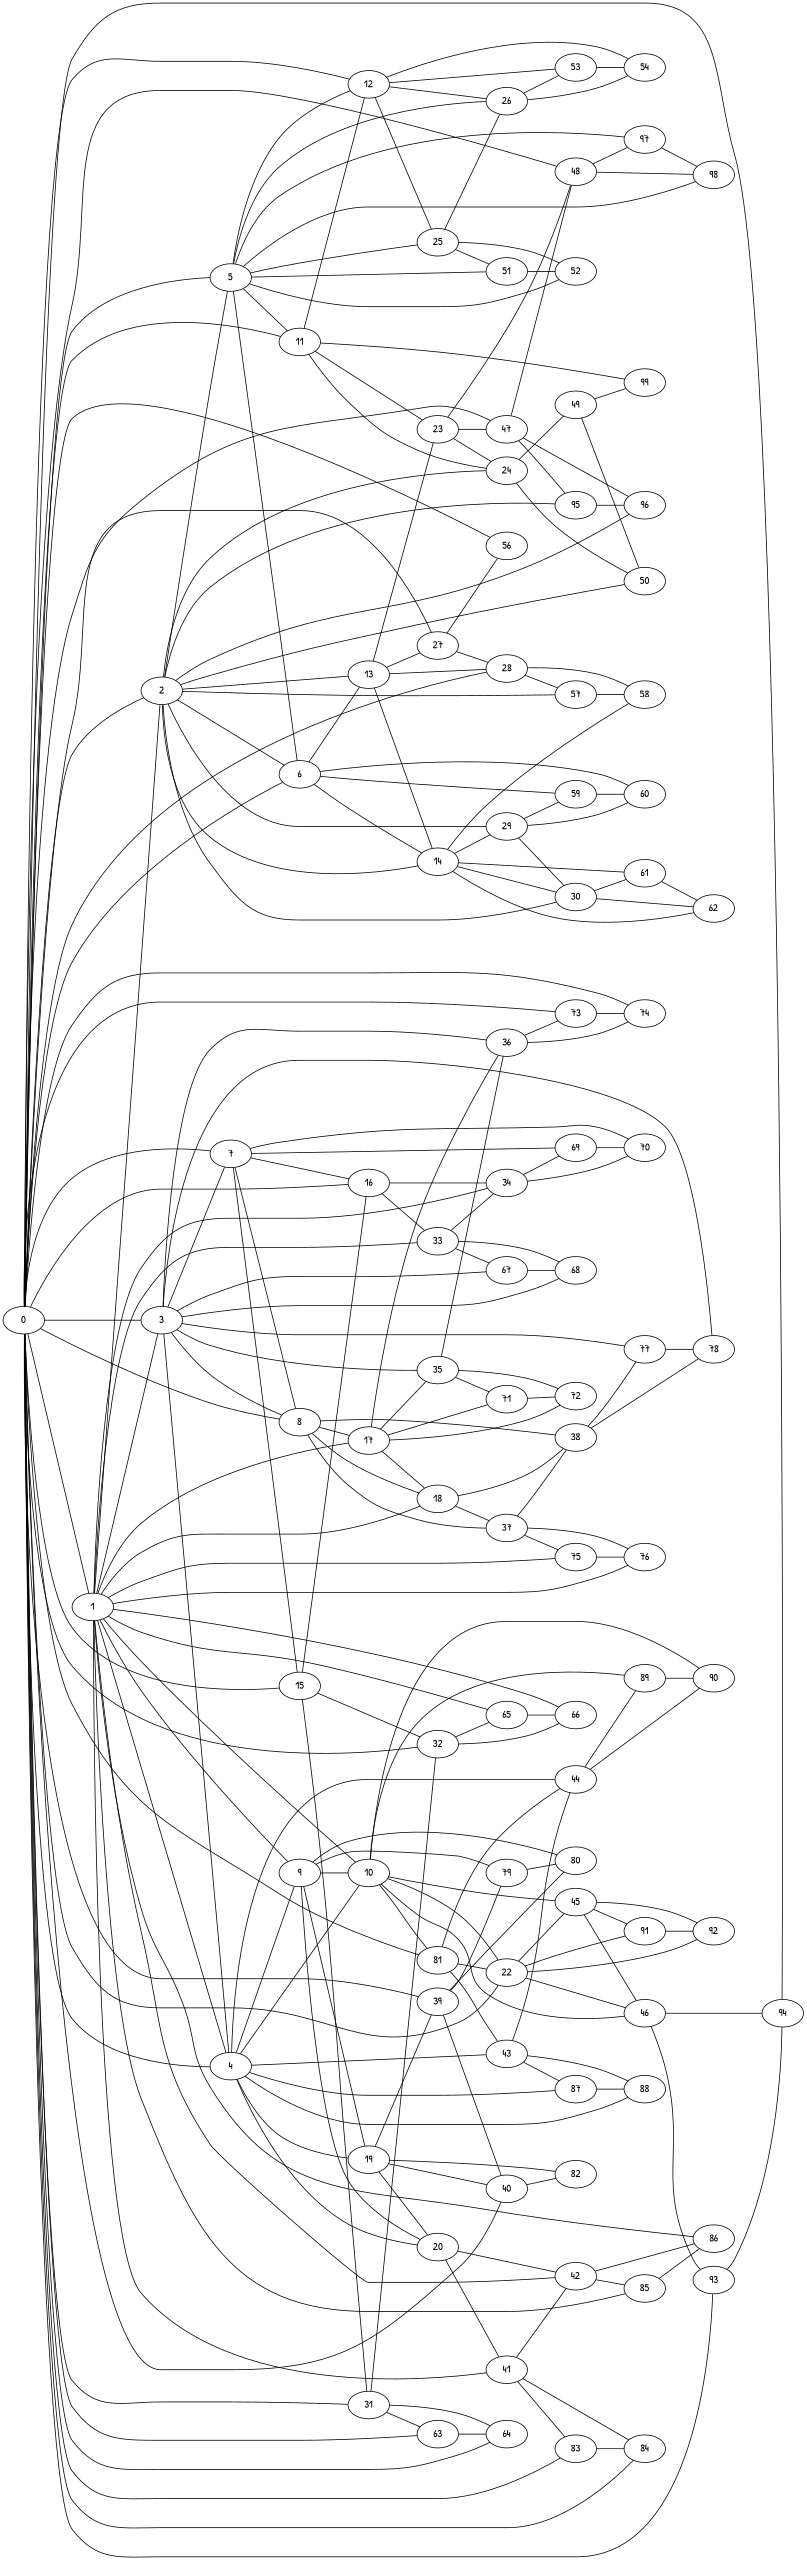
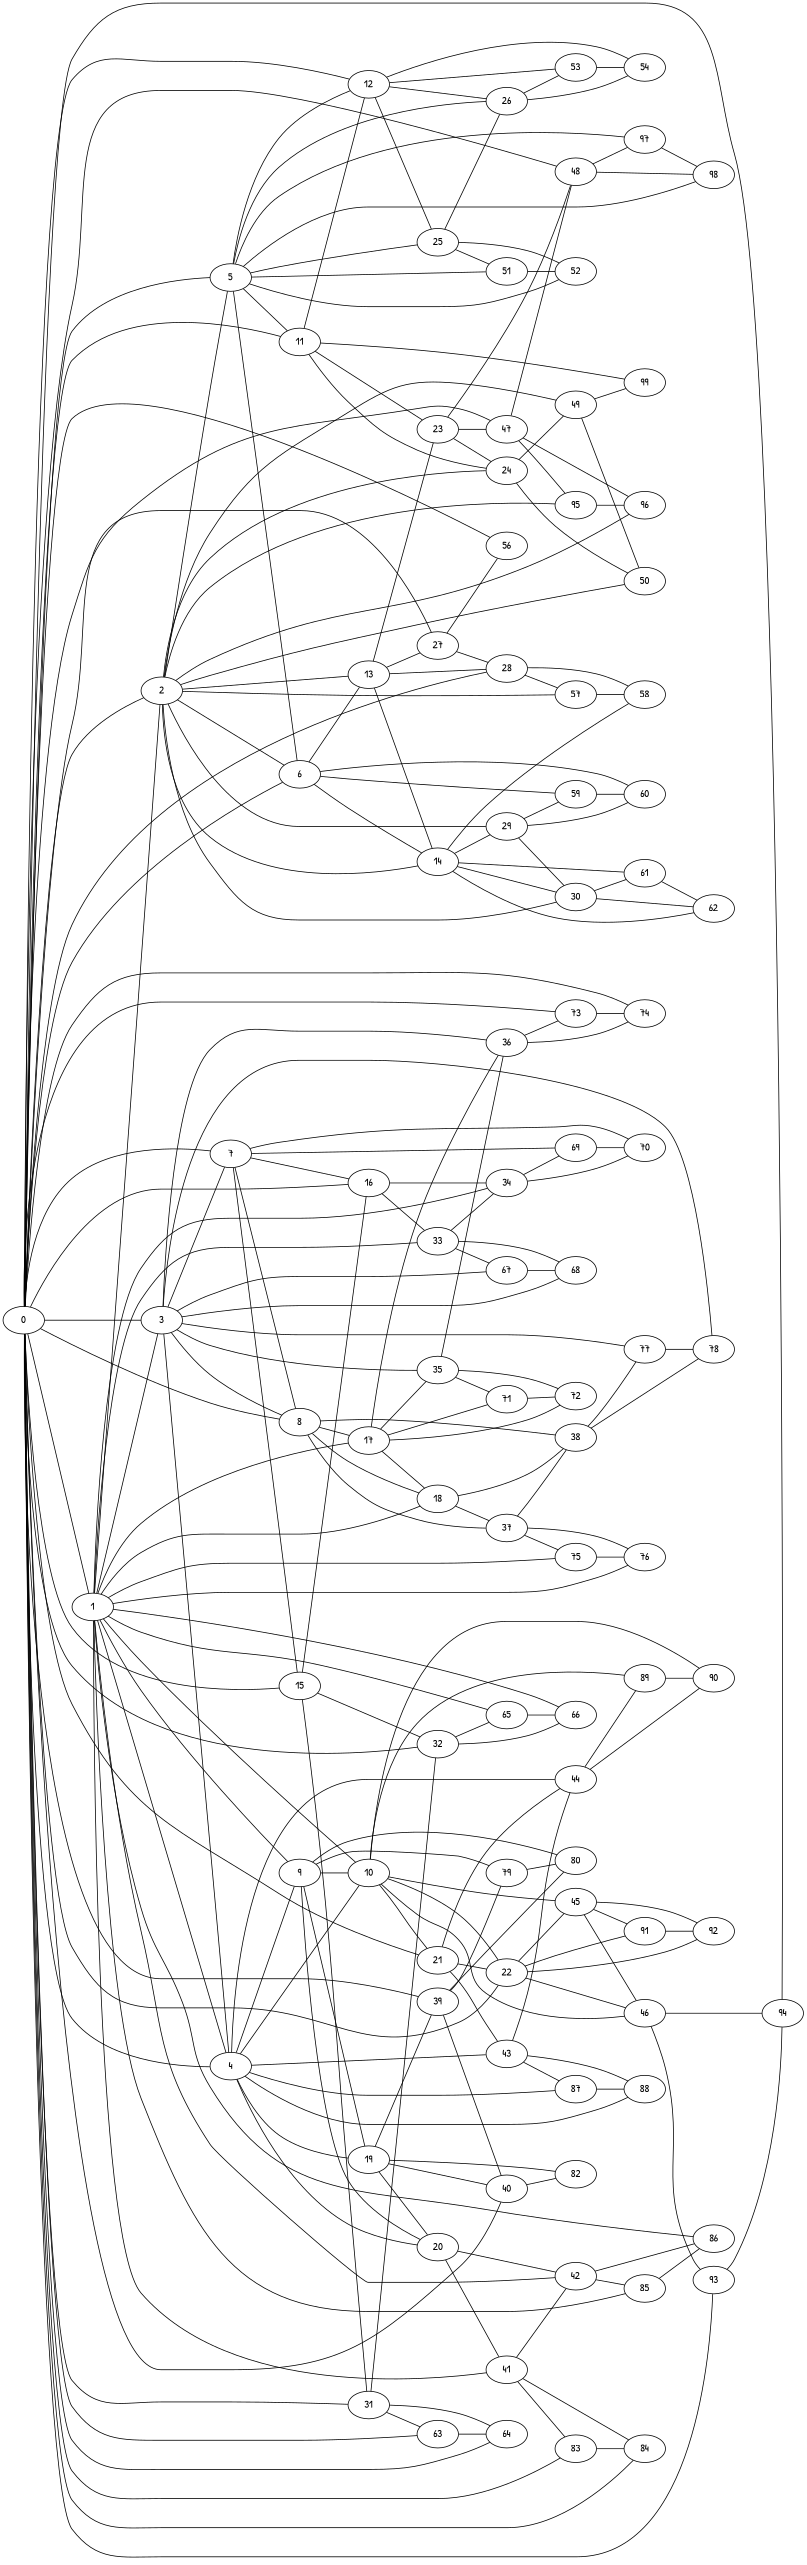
edge "49" -- "2": added
node "81": label "81" -> "21"
